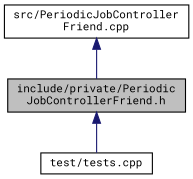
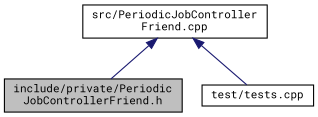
edge "test/tests.cpp" -> "include/private/Periodic JobControllerFriend.h": now "test/tests.cpp" -> "src/PeriodicJobController Friend.cpp"
